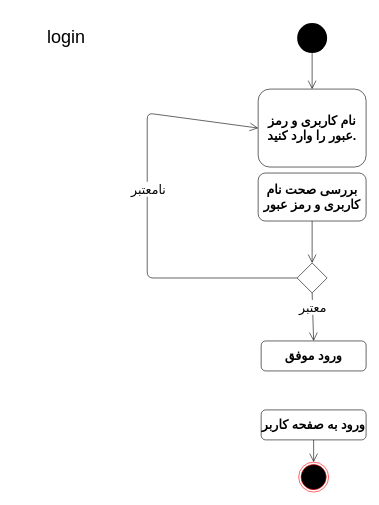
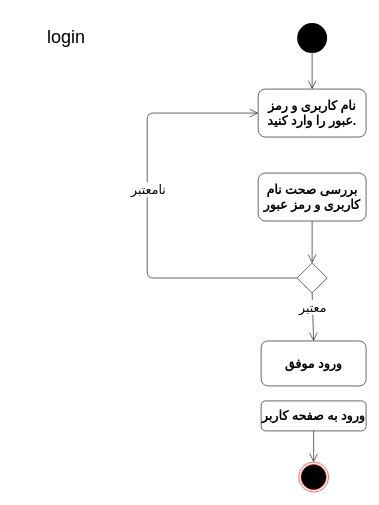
node "نام کاربری و رمز عبور را وارد کنید.": size 108x78 -> 108x48
node "ورود موفق": size 105x30 -> 105x45
node "ورود به صفحه کاربر": moved (314, 425) -> (314, 416)
